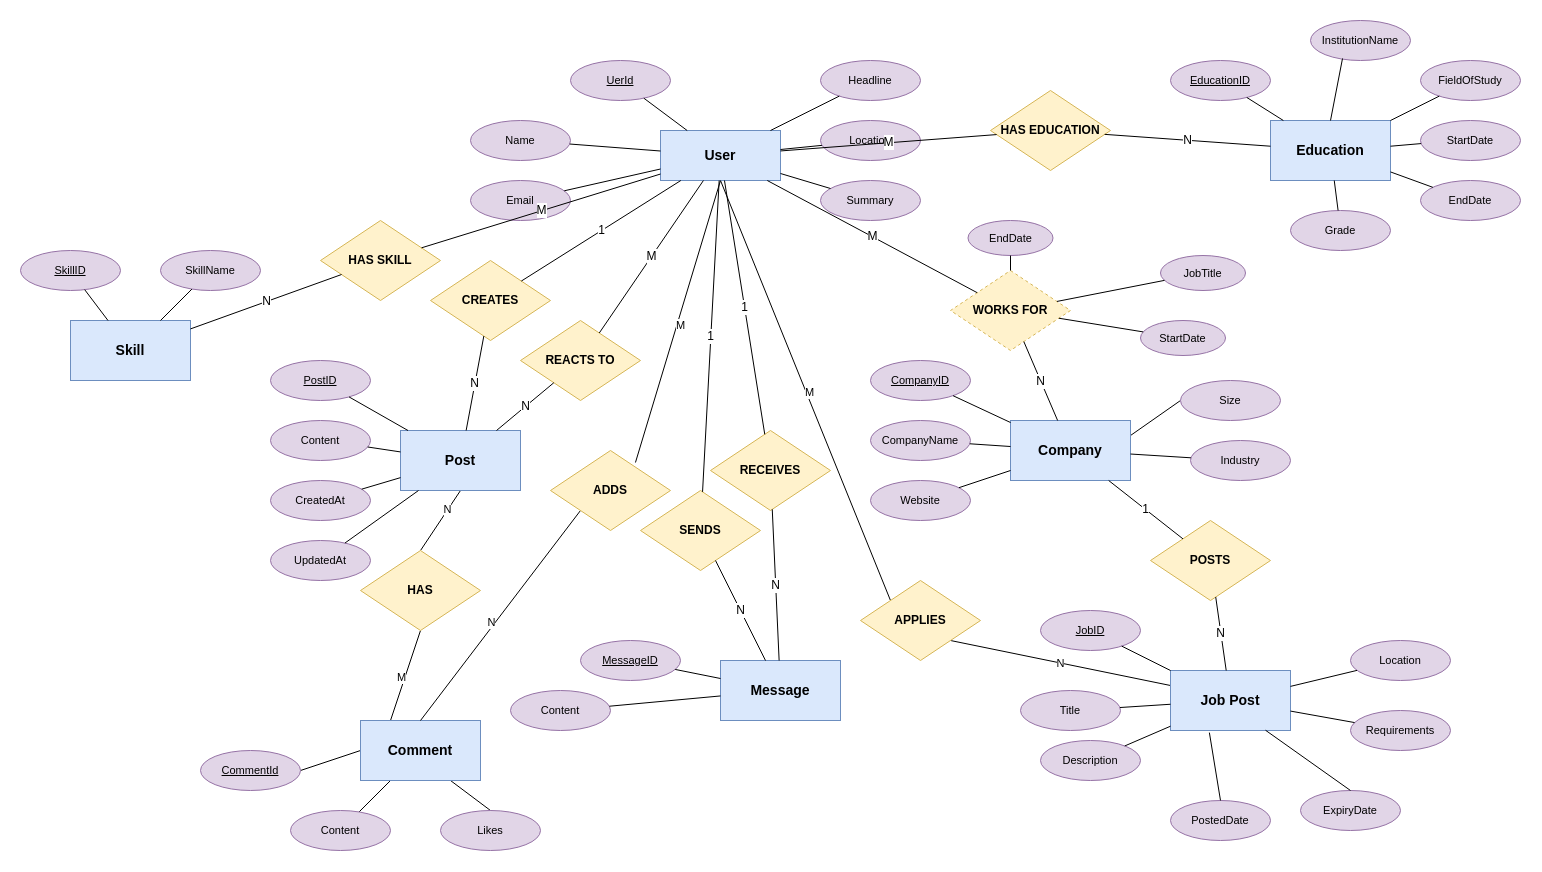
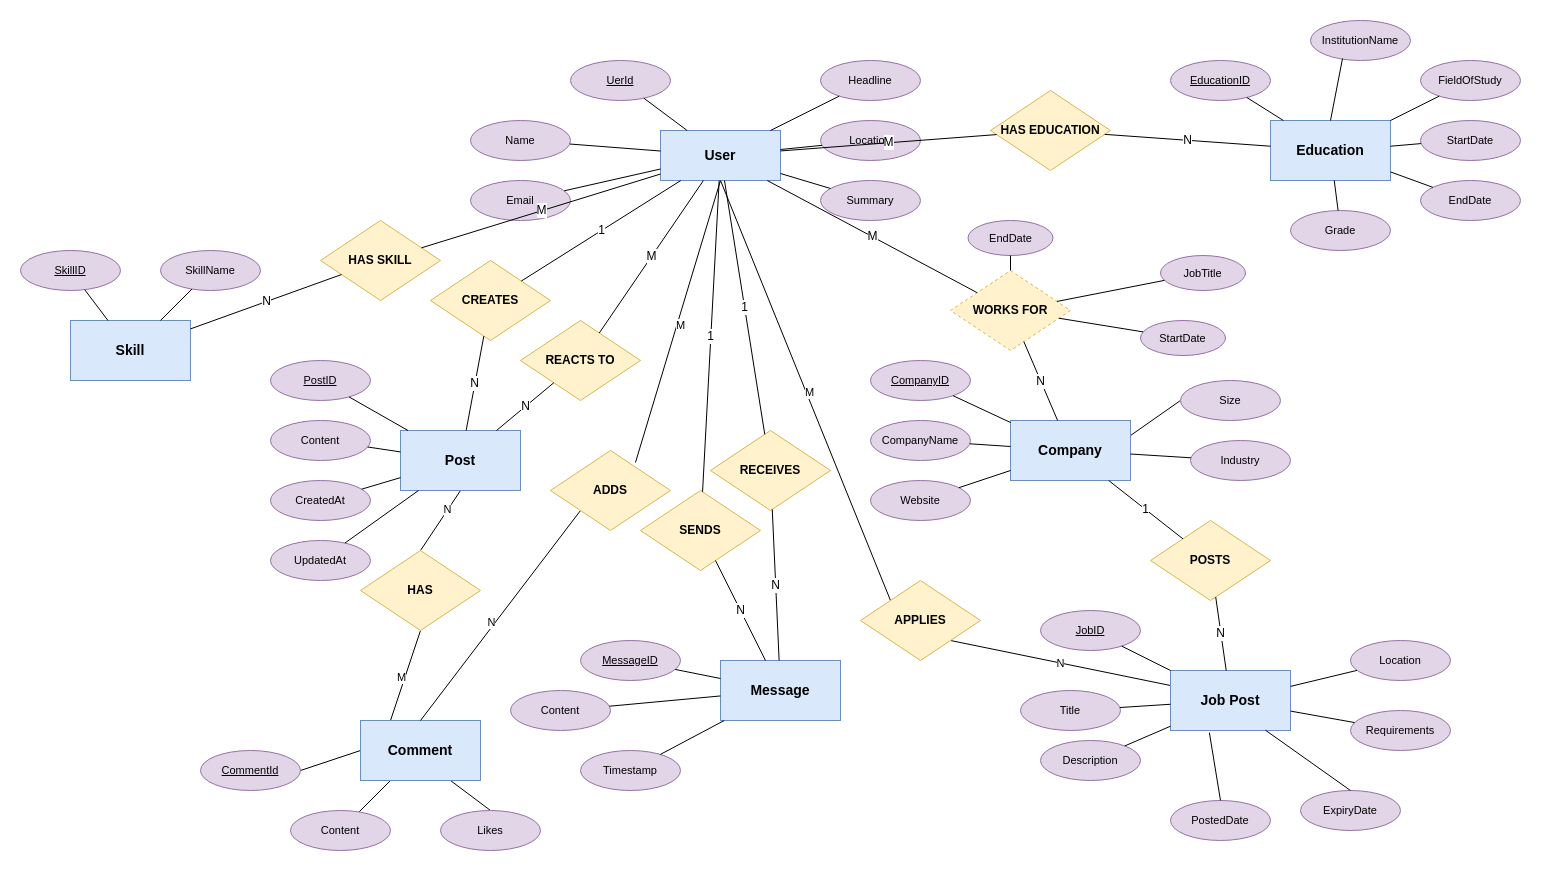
edge "Message" -- "Timestamp": added
node "Timestamp": added
